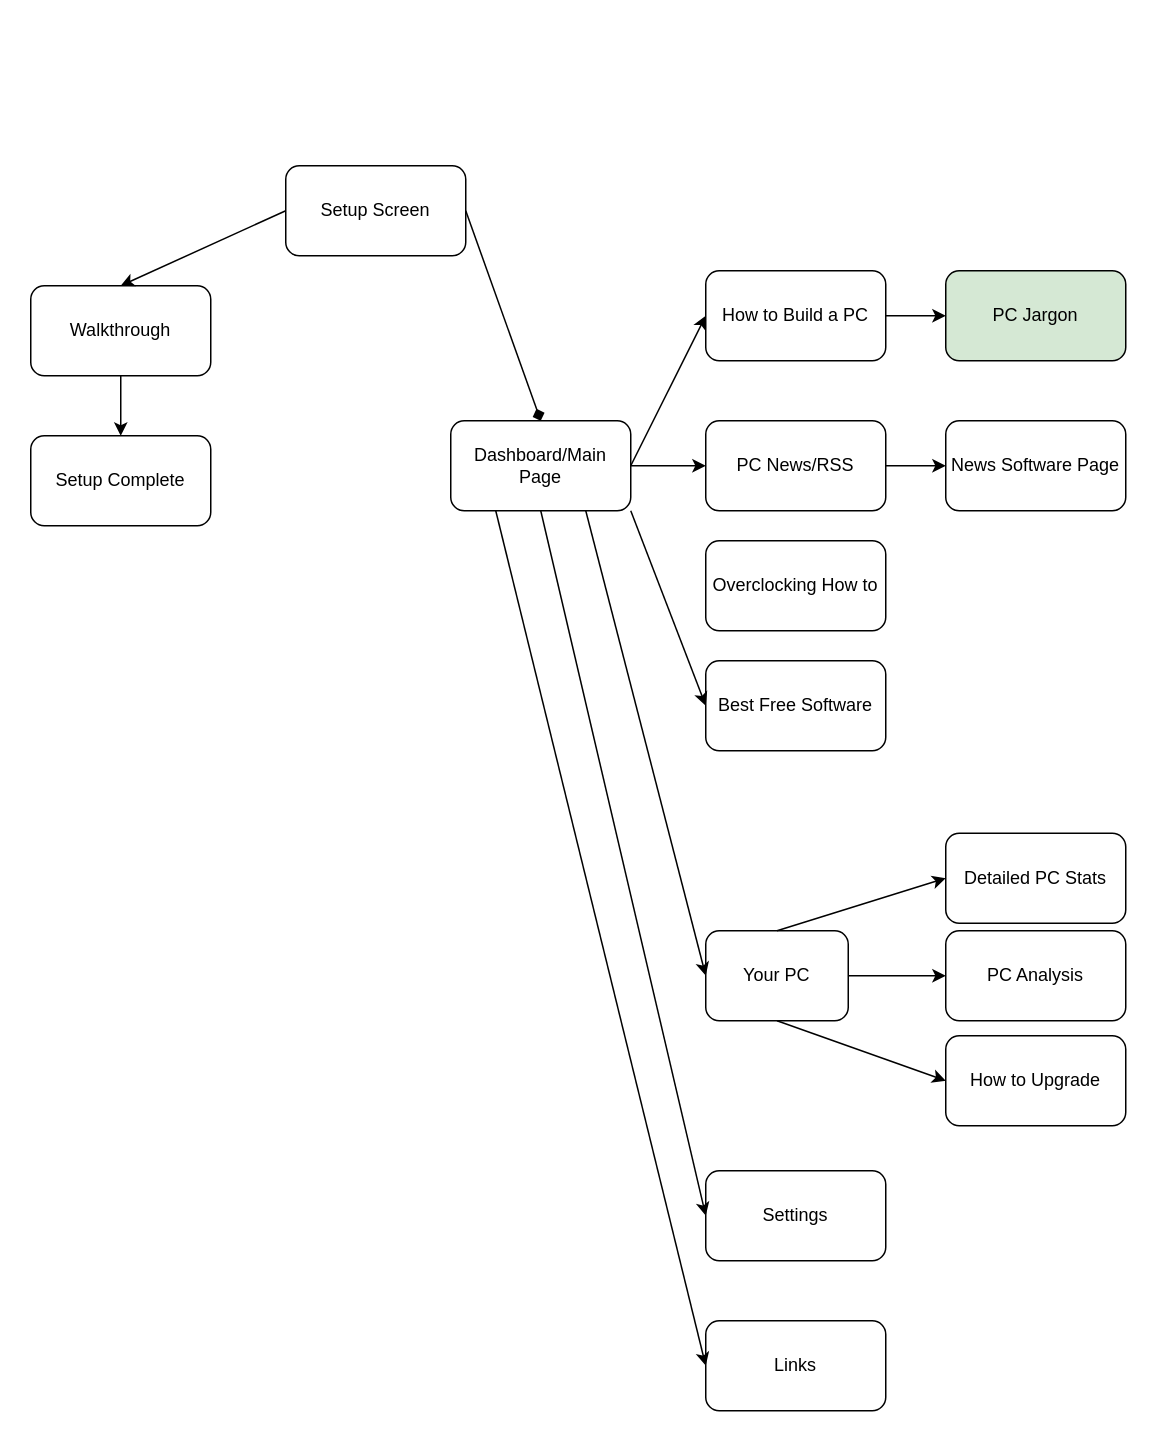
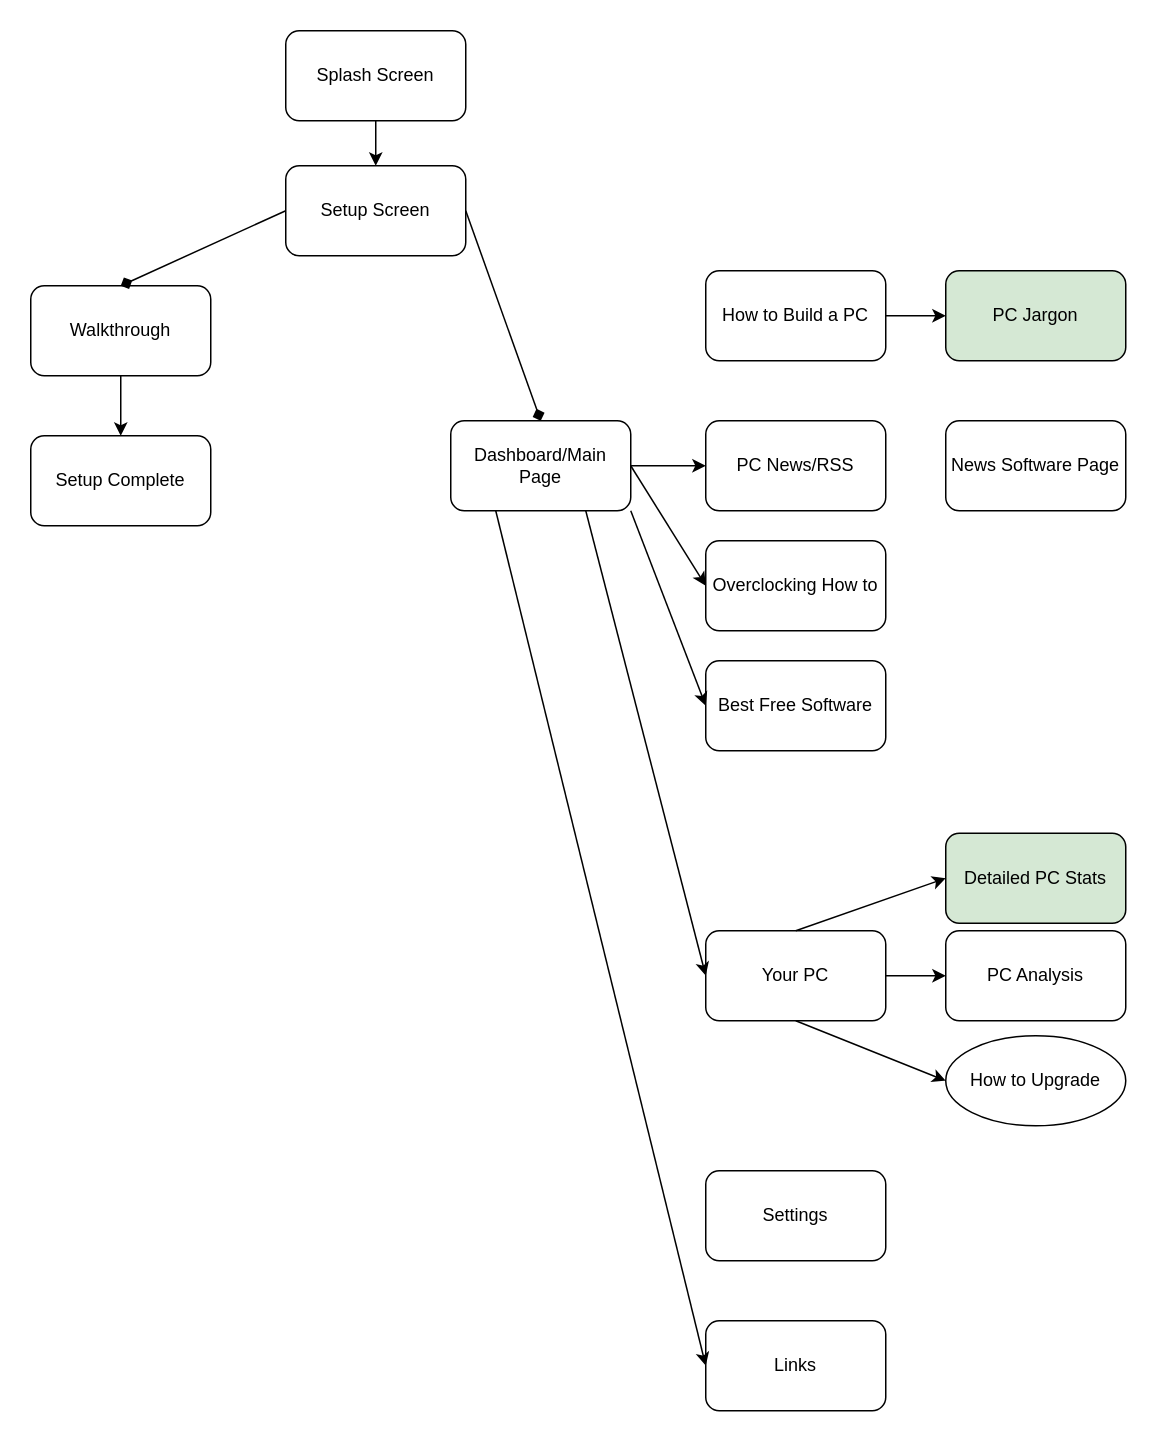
node "Splash Screen": added
edge "Splash Screen" -> "Setup Screen": added
edge "Setup Screen" -> "Walkthrough": arrowhead classic -> diamond
edge "Dashboard/Main Page" -> "How to Build a PC": removed
edge "PC News/RSS" -> "News Software Page": removed
edge "Dashboard/Main Page" -> "Overclocking How to": added
edge "Dashboard/Main Page" -> "Settings": removed
node "Detailed PC Stats": fillcolor #ffffff -> #d5e8d4
node "Your PC": size 143x90 -> 180x90
node "How to Upgrade": shape rounded rectangle -> ellipse
